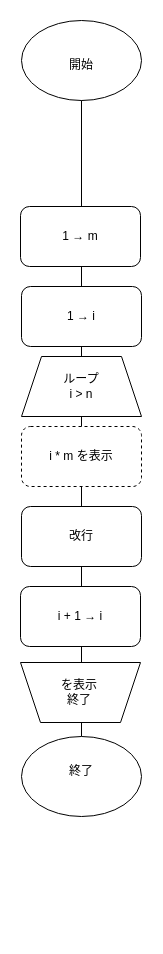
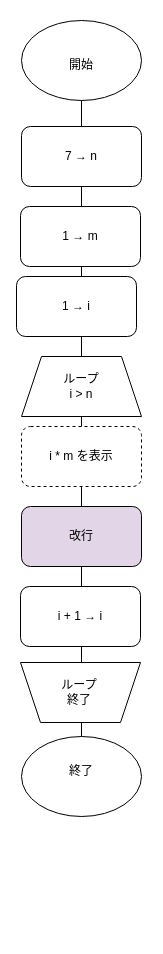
node "7 → n": added
node "1 → i": moved (82, 317) -> (77, 307)
node "改行": fillcolor #ffffff -> #e1d5e7
node "を表示 終了": label "を表示 終了" -> "ループ 終了"
